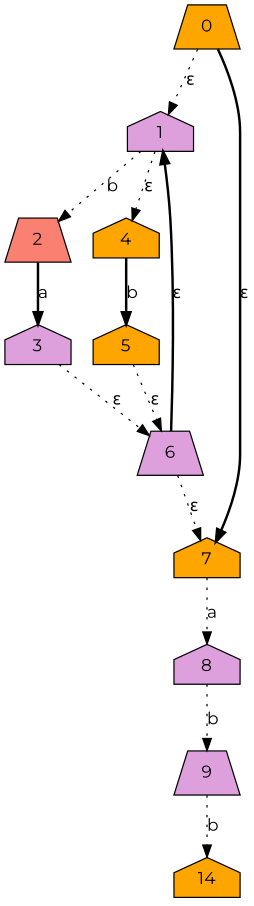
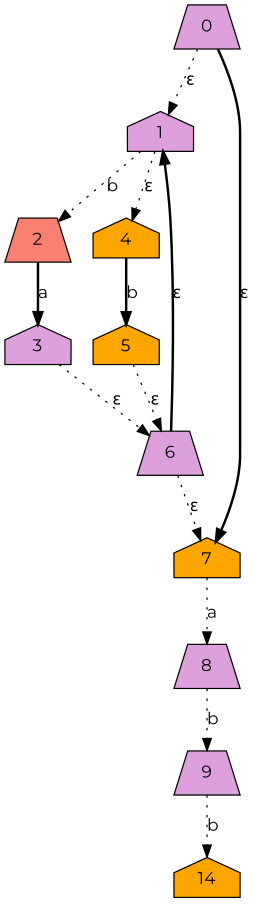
node "0": fillcolor orange -> plum
node "8": shape house -> trapezium
